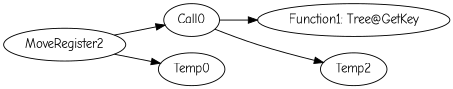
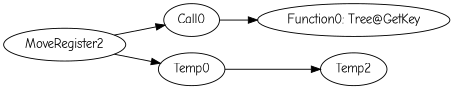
node "Function1: Tree@GetKey": label "Function1: Tree@GetKey" -> "Function0: Tree@GetKey"
edge "Call0" -> "Temp2": now "Temp0" -> "Temp2"
